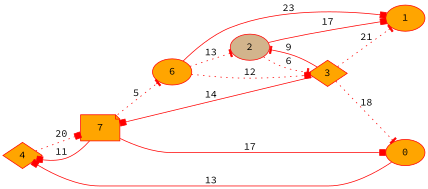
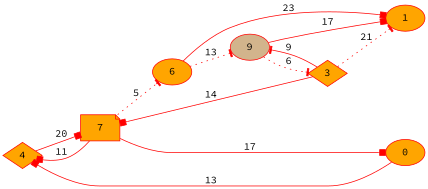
node "2": label "2" -> "9"
edge "6" -> "3": removed, label "12"
edge "3" -> "0": removed, label "18"
edge "4" -> "7": style dotted -> solid
